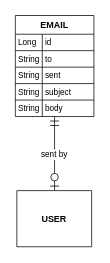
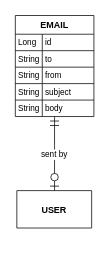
node "sent": label "sent" -> "from"
node "USER": size 75x56 -> 75x38
